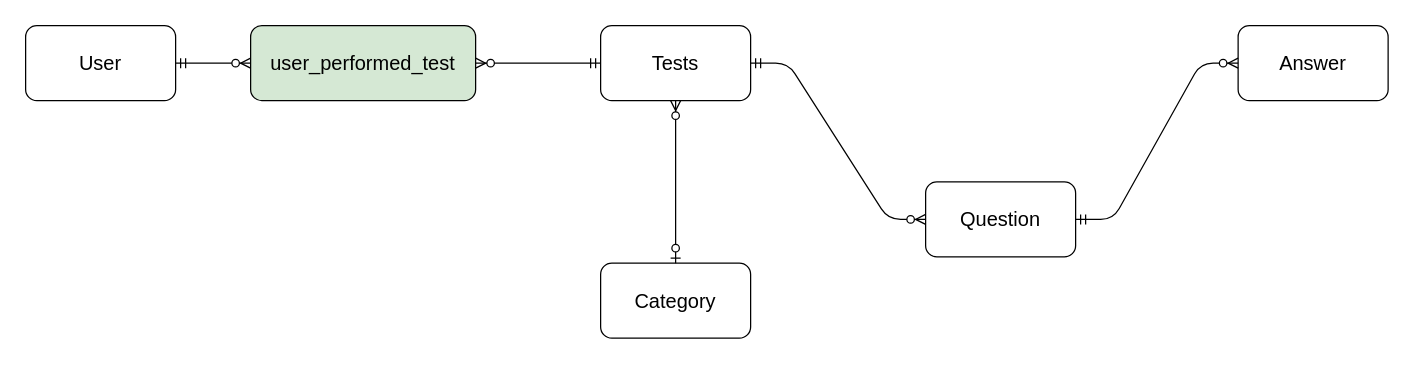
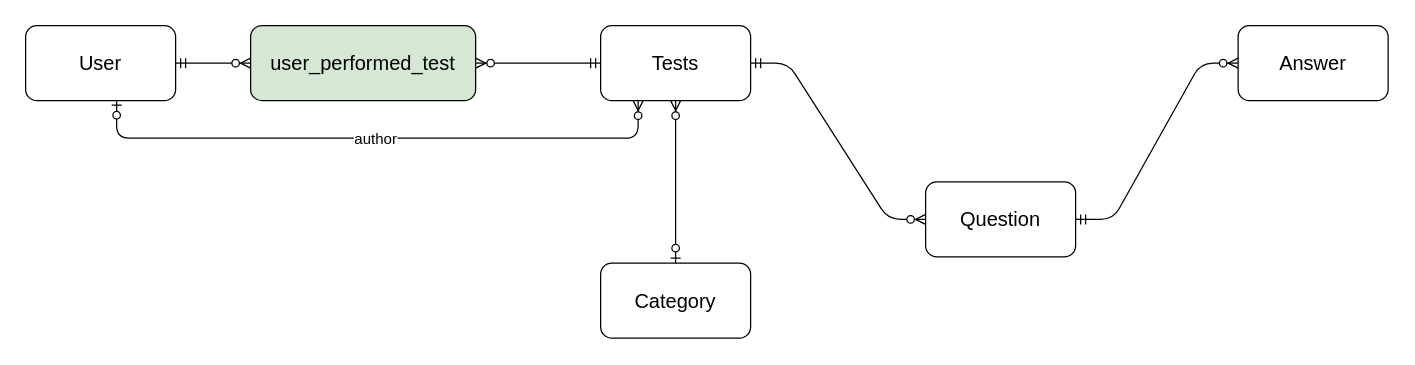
edge "User" -- "Tests": added, label "author"
